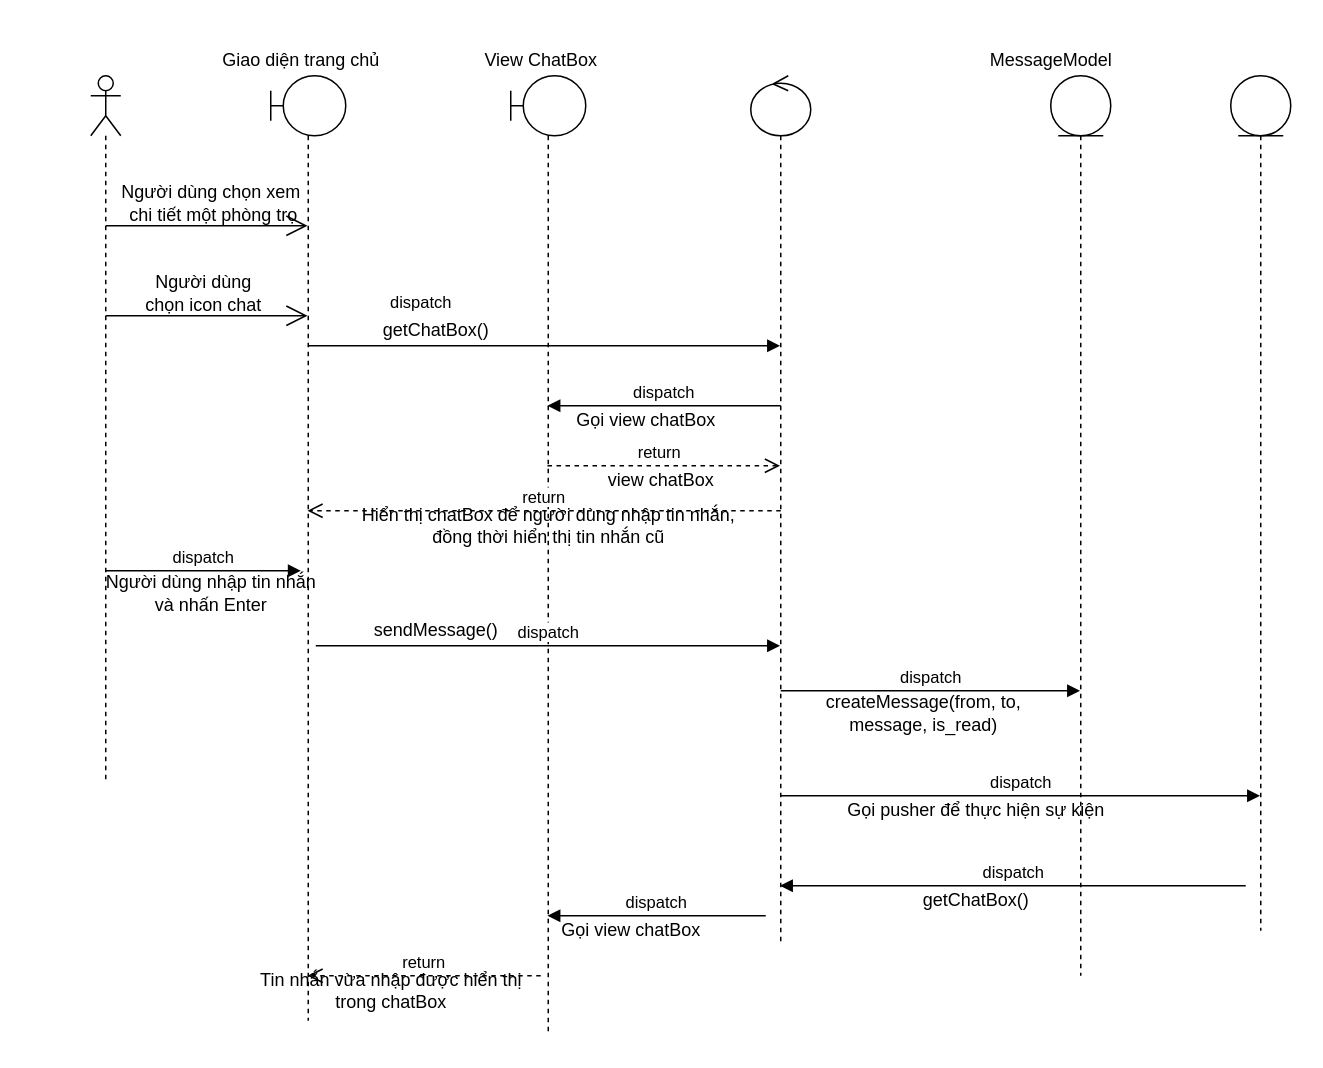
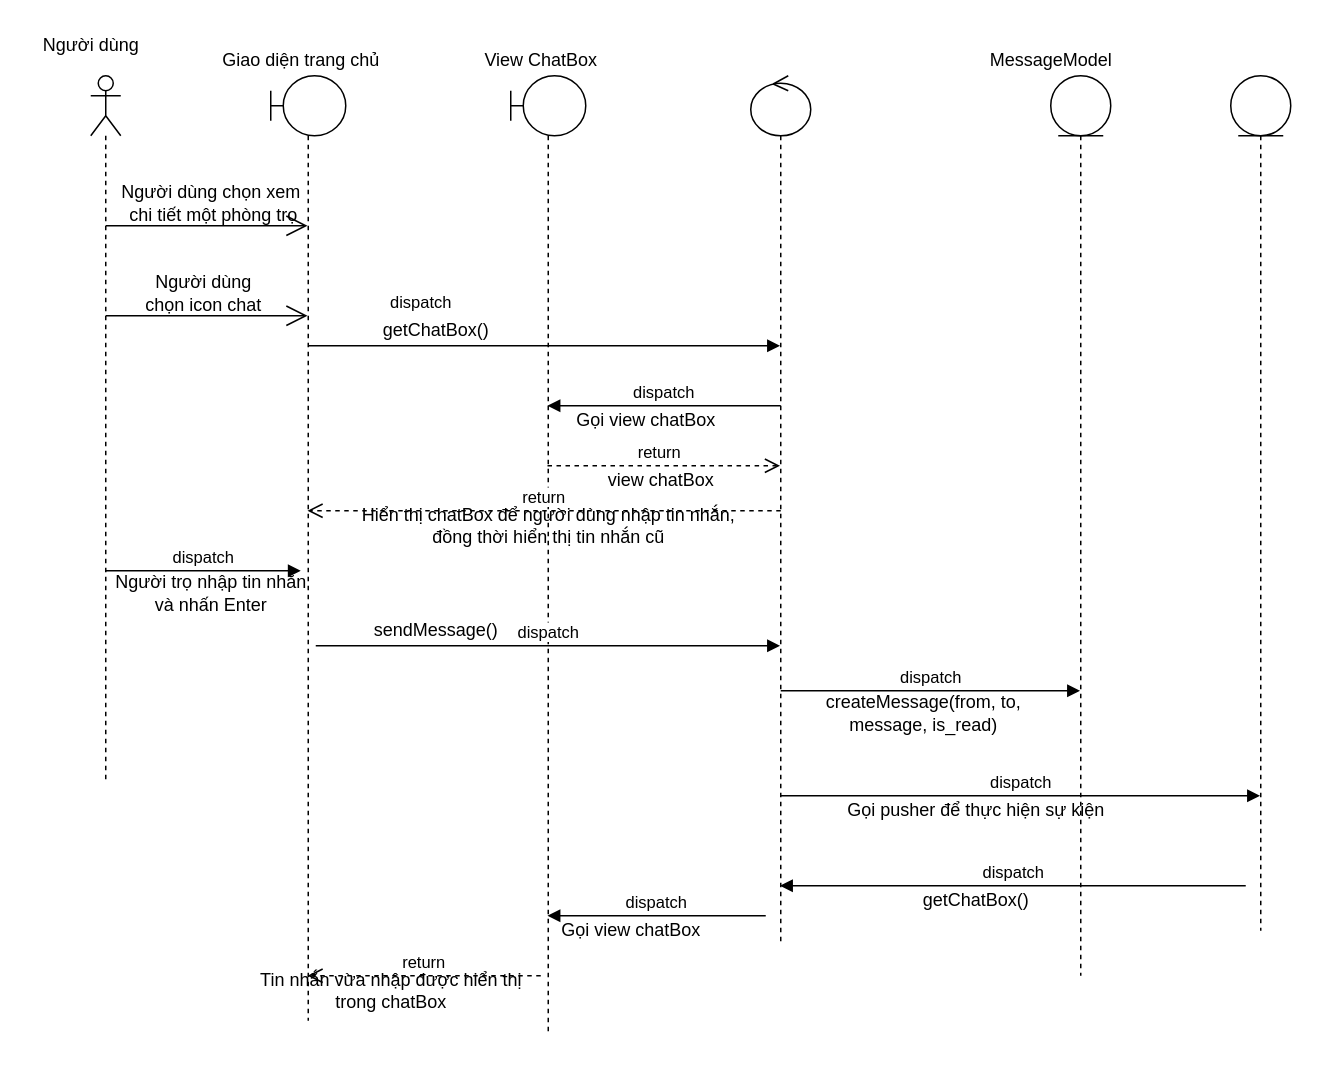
node "Người dùng": added
node "Người dùng nhập tin nhắn và nhấn Enter": label "Người dùng nhập tin nhắn và nhấn Enter" -> "Người trọ nhập tin nhắn và nhấn Enter"
